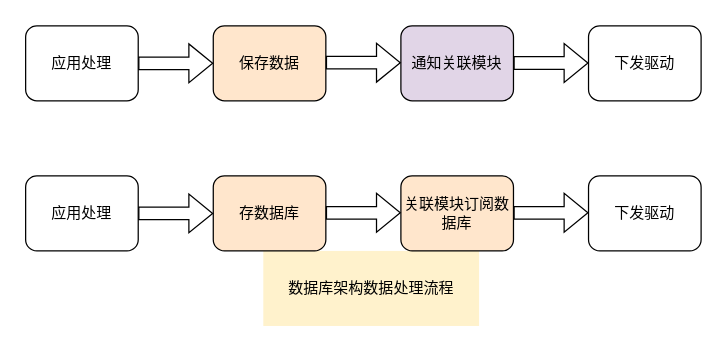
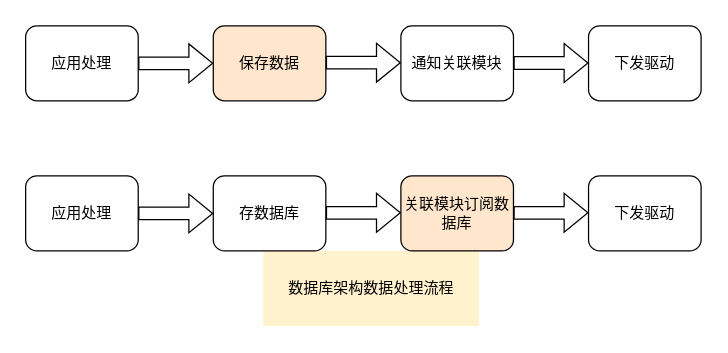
node "通知关联模块": fillcolor #e1d5e7 -> #ffffff
node "存数据库": fillcolor #ffe6cc -> #ffffff
